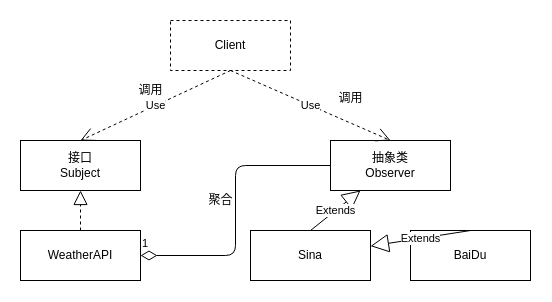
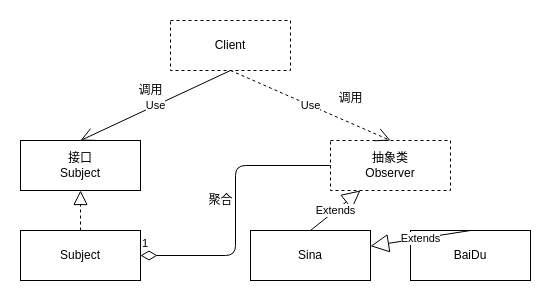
edge "Client" -> "接口 Subject": style dashed -> solid
node "抽象类 Observer": style solid -> dashed
node "WeatherAPI": label "WeatherAPI" -> "Subject"
